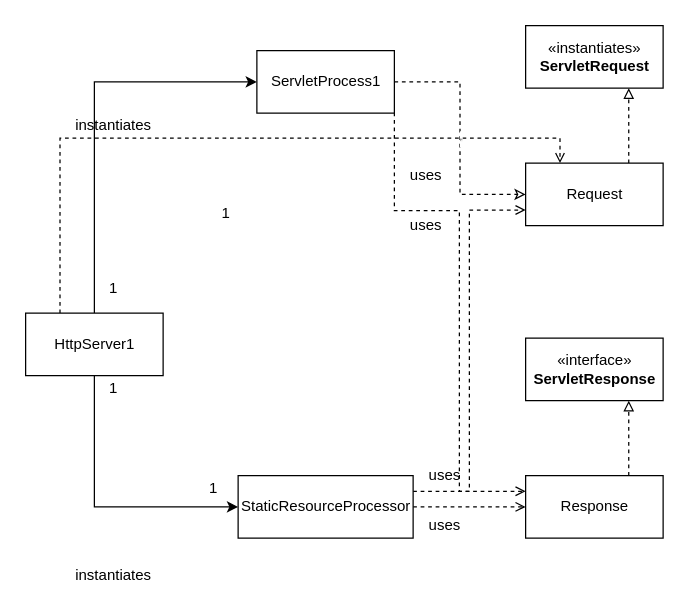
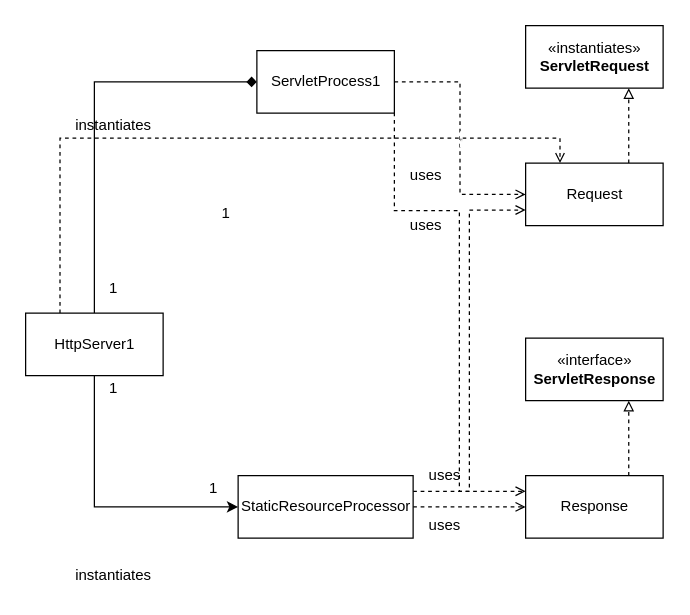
edge "HttpServer1" -> "ServletProcess1": arrowhead classic -> diamond
edge "ServletProcess1" -> "Request": arrowhead classic -> open
